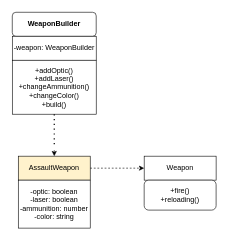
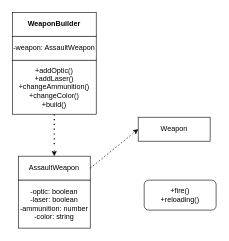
node "WeaponBuilder": shape rounded rectangle -> rectangle
node "-weapon: WeaponBuilder": label "-weapon: WeaponBuilder" -> "-weapon: AssaultWeapon"
node "AssaultWeapon": fillcolor #fff2cc -> #ffffff
node "Weapon": moved (180, 168) -> (174, 129)
